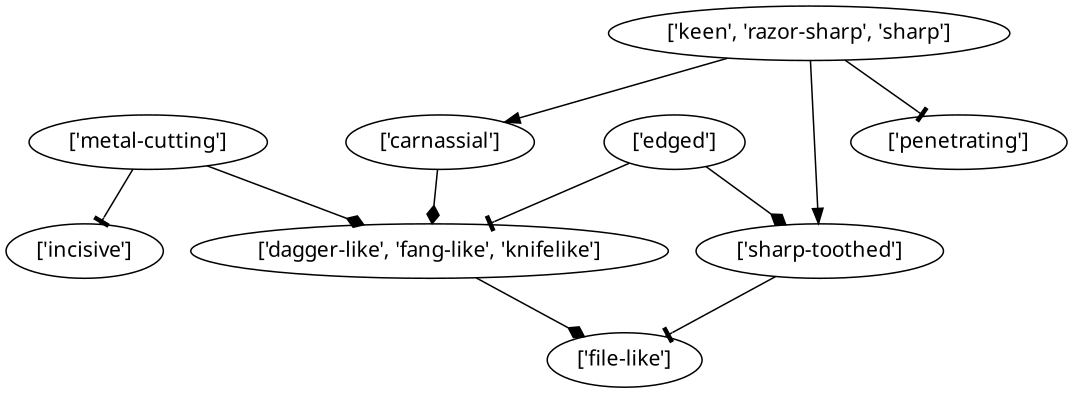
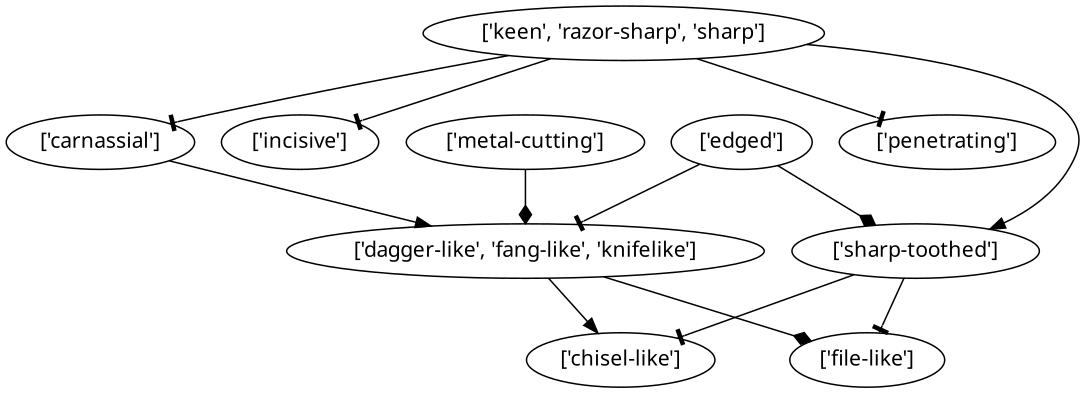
edge "['keen', 'razor-sharp', 'sharp']" -> "['carnassial']": arrowhead normal -> tee
edge "['carnassial']" -> "['dagger-like', 'fang-like', 'knifelike']": arrowhead diamond -> normal
edge "['metal-cutting']" -> "['incisive']": now "['keen', 'razor-sharp', 'sharp']" -> "['incisive']"
node "['chisel-like']": added
